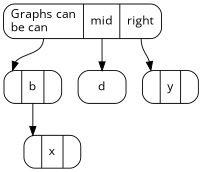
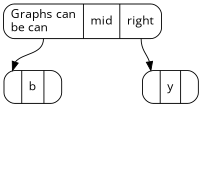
node "d": removed
node "x": removed
